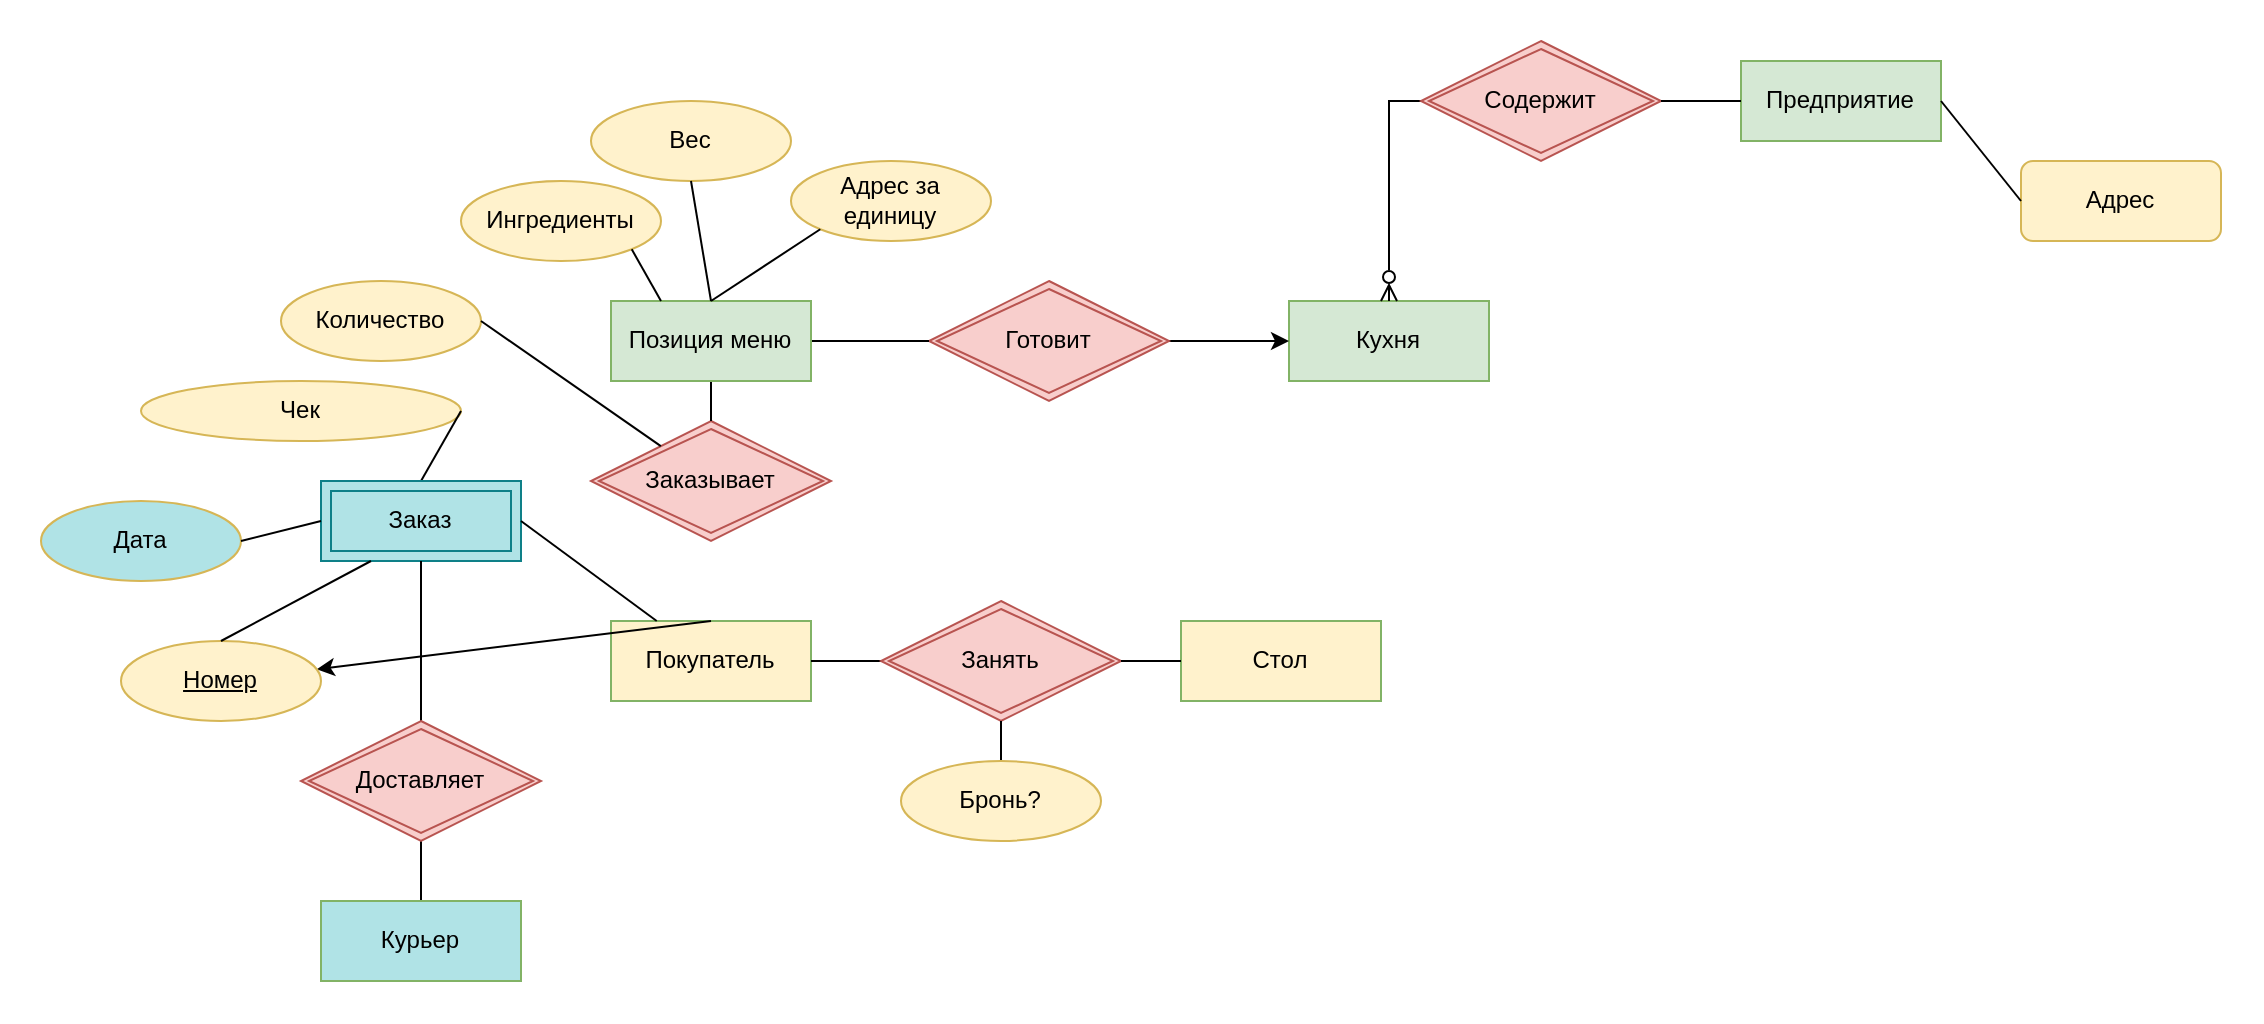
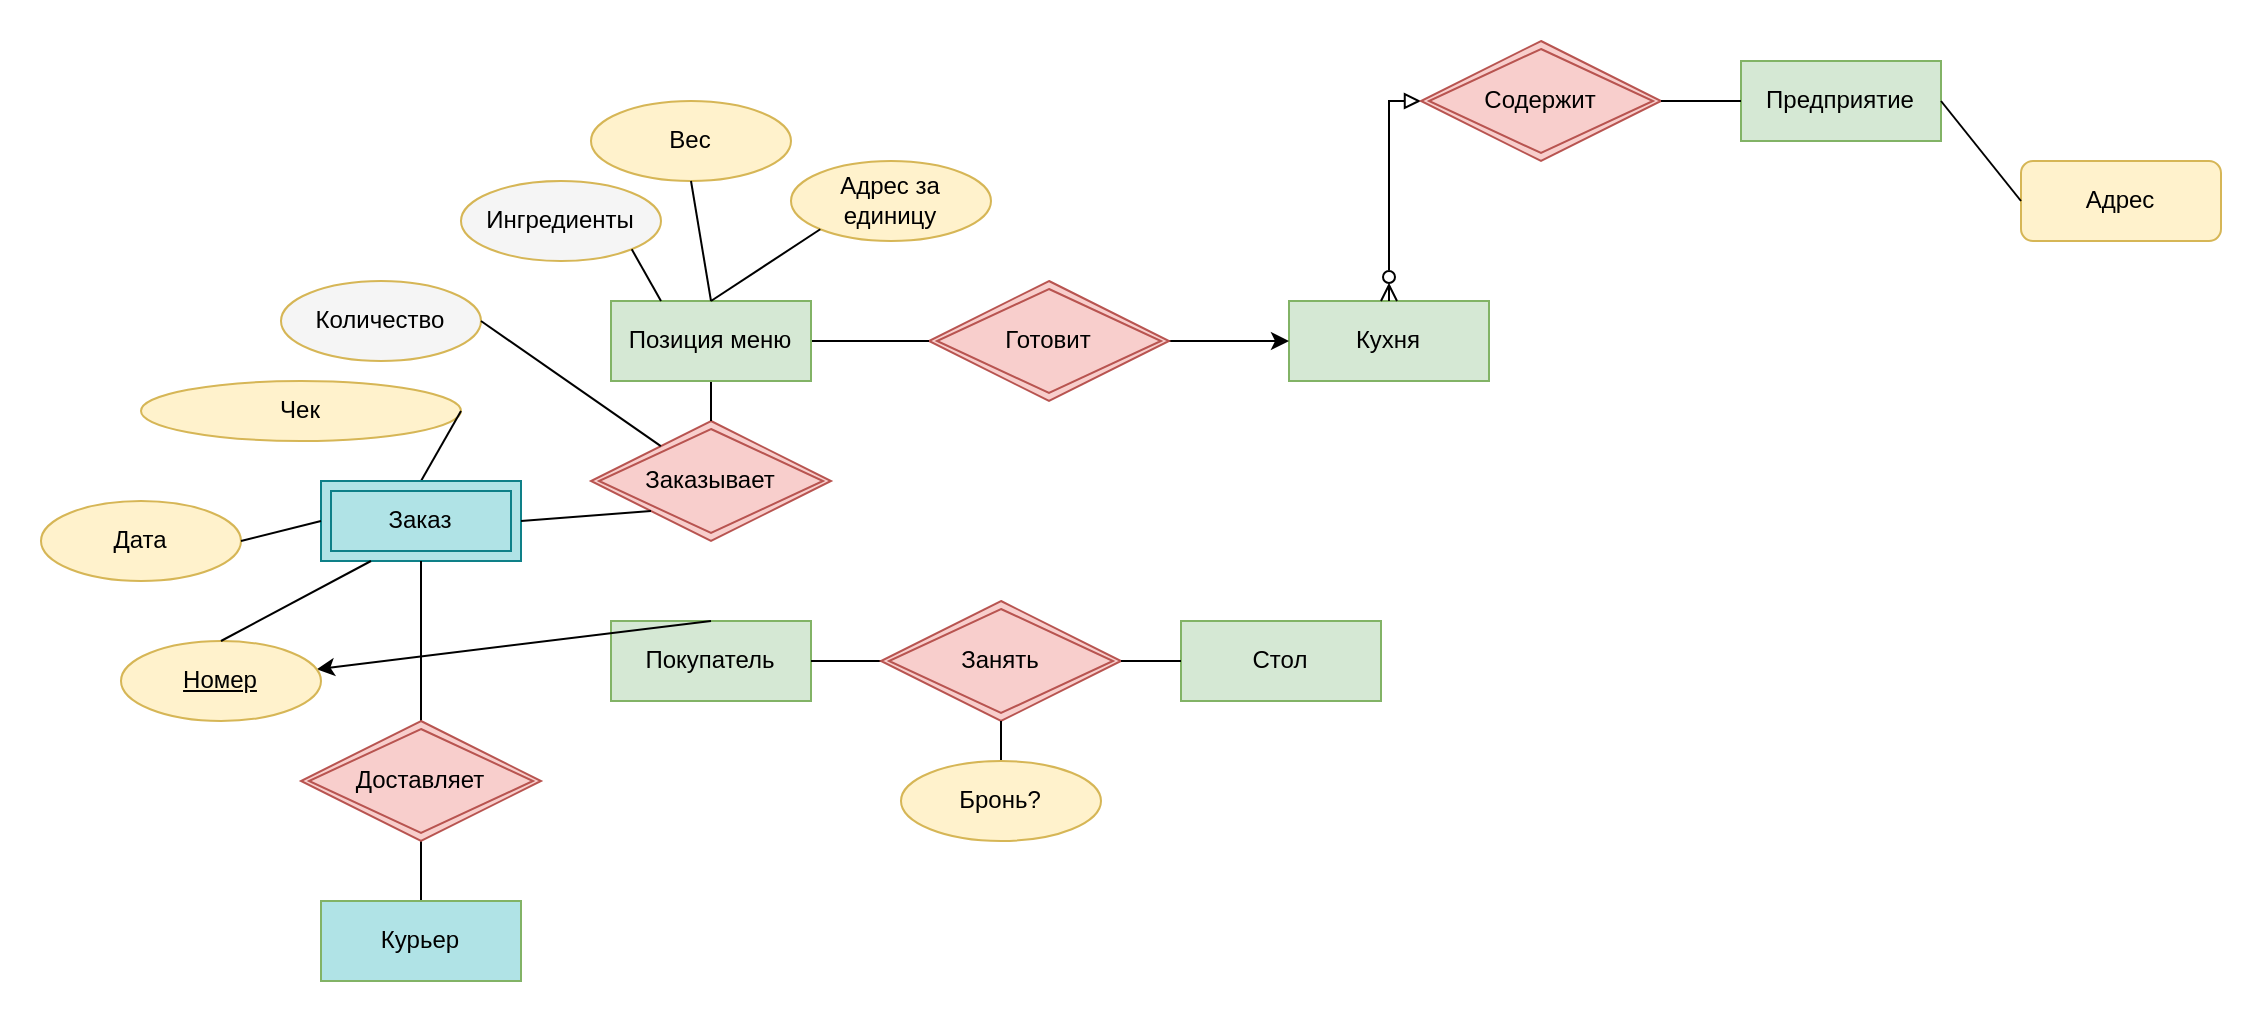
edge "Содержит" -> "Кухня": arrowhead none -> block
node "Ингредиенты": fillcolor #fff2cc -> #f5f5f5
node "Количество": fillcolor #fff2cc -> #f5f5f5
node "Дата": fillcolor #b0e3e6 -> #fff2cc
edge "Заказ" -- "Покупатель": now "Заказ" -- "Заказывает"
node "Покупатель": fillcolor #fff2cc -> #d5e8d4
node "Стол": fillcolor #fff2cc -> #d5e8d4
